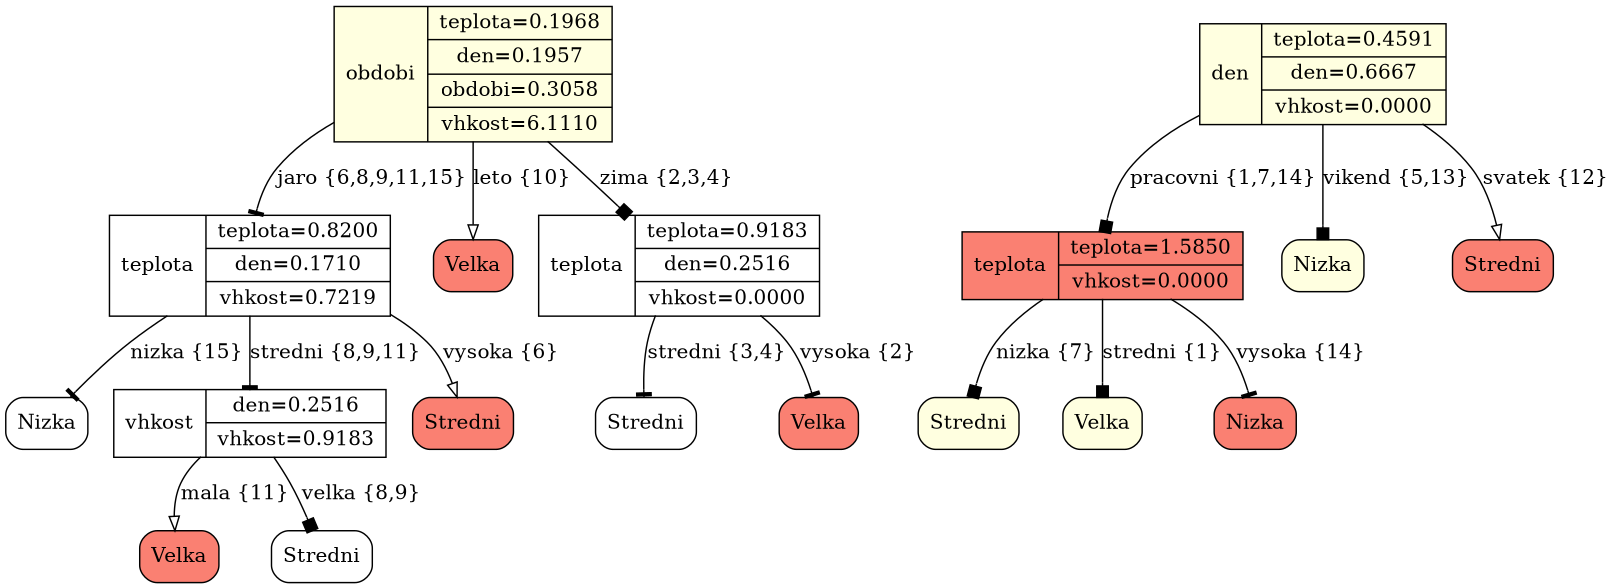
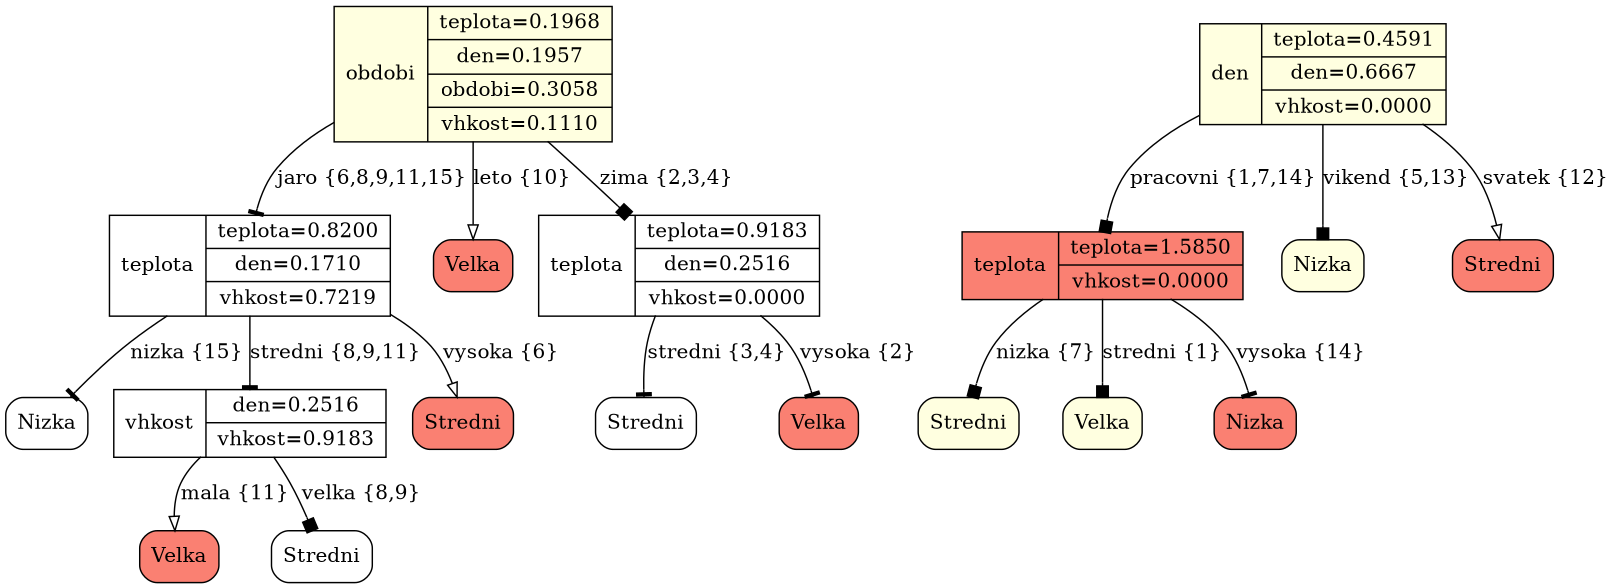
node "obdobi": text "vhkost=6.1110" -> "vhkost=0.1110"
